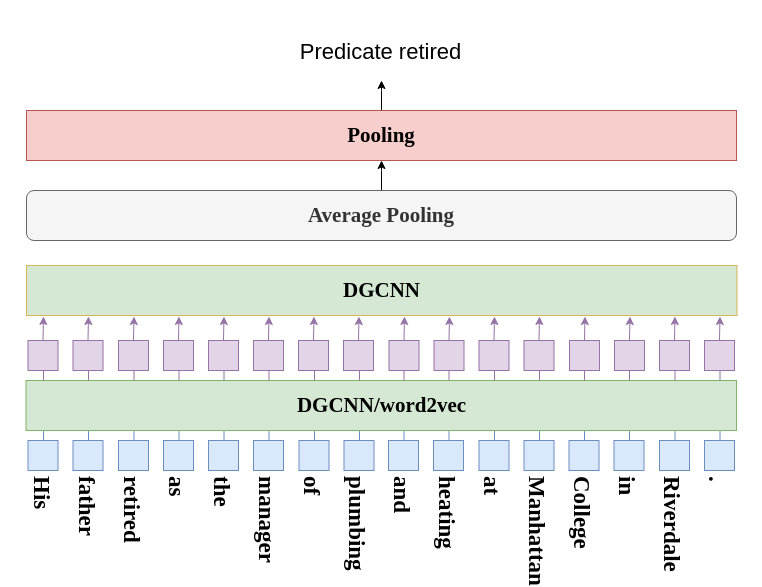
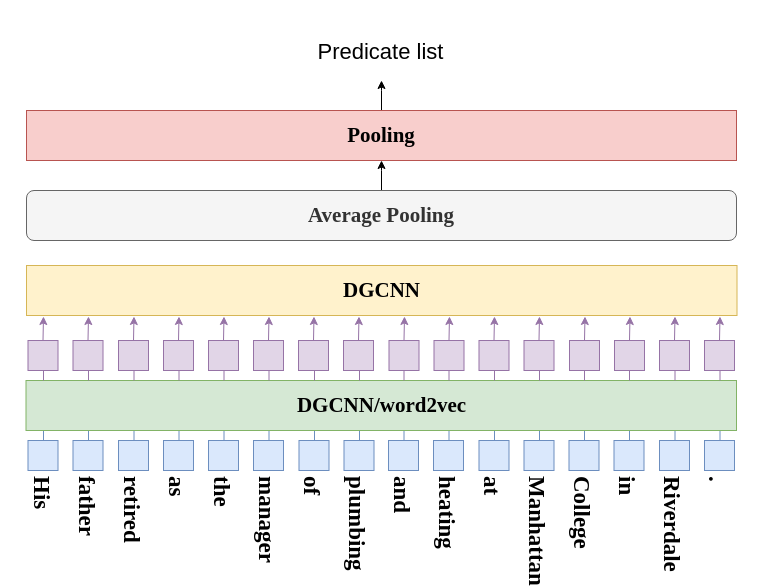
node "Predicate retired": label "Predicate retired" -> "Predicate list"
node "DGCNN": fillcolor #d5e8d4 -> #fff2cc
